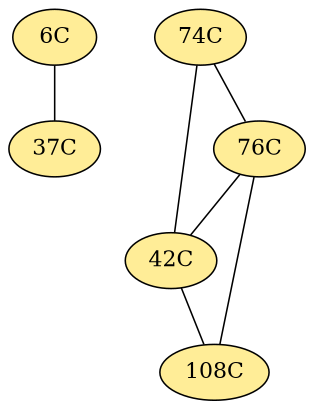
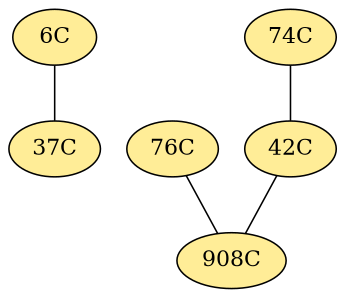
edge "74C" -- "76C": removed
edge "76C" -- "42C": removed
node "108C": label "108C" -> "908C"
